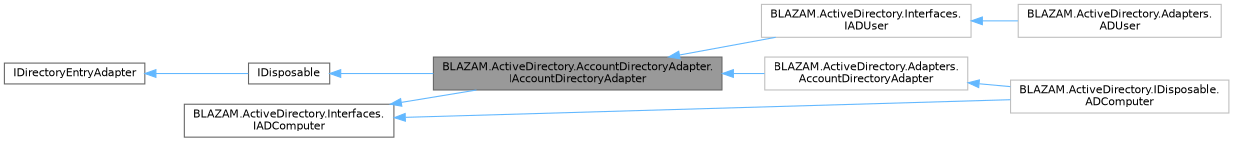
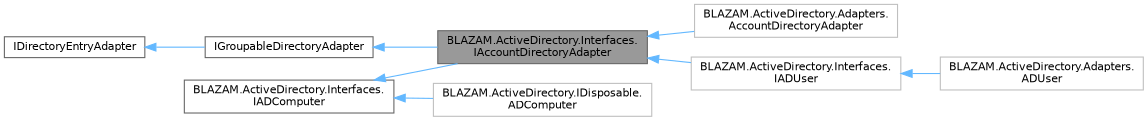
node "IDisposable": label "IDisposable" -> "IGroupableDirectoryAdapter"
node "BLAZAM.ActiveDirectory.AccountDirectoryAdapter. IAccountDirectoryAdapter": label "BLAZAM.ActiveDirectory.AccountDirectoryAdapter. IAccountDirectoryAdapter" -> "BLAZAM.ActiveDirectory.Interfaces. IAccountDirectoryAdapter"
edge "BLAZAM.ActiveDirectory.IDisposable. ADComputer" -> "BLAZAM.ActiveDirectory.Adapters. AccountDirectoryAdapter": removed
